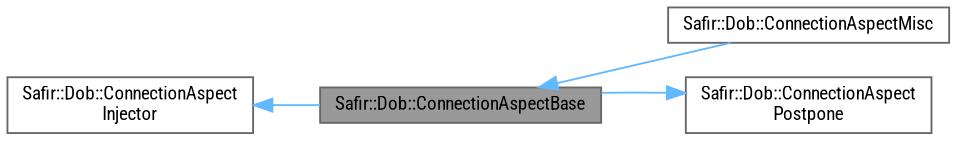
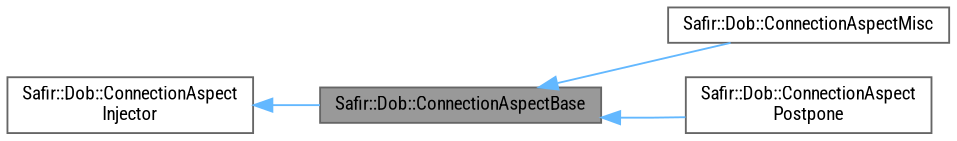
edge "Safir::Dob::ConnectionAspectBase" -> "Safir::Dob::ConnectionAspect Postpone": reversed
